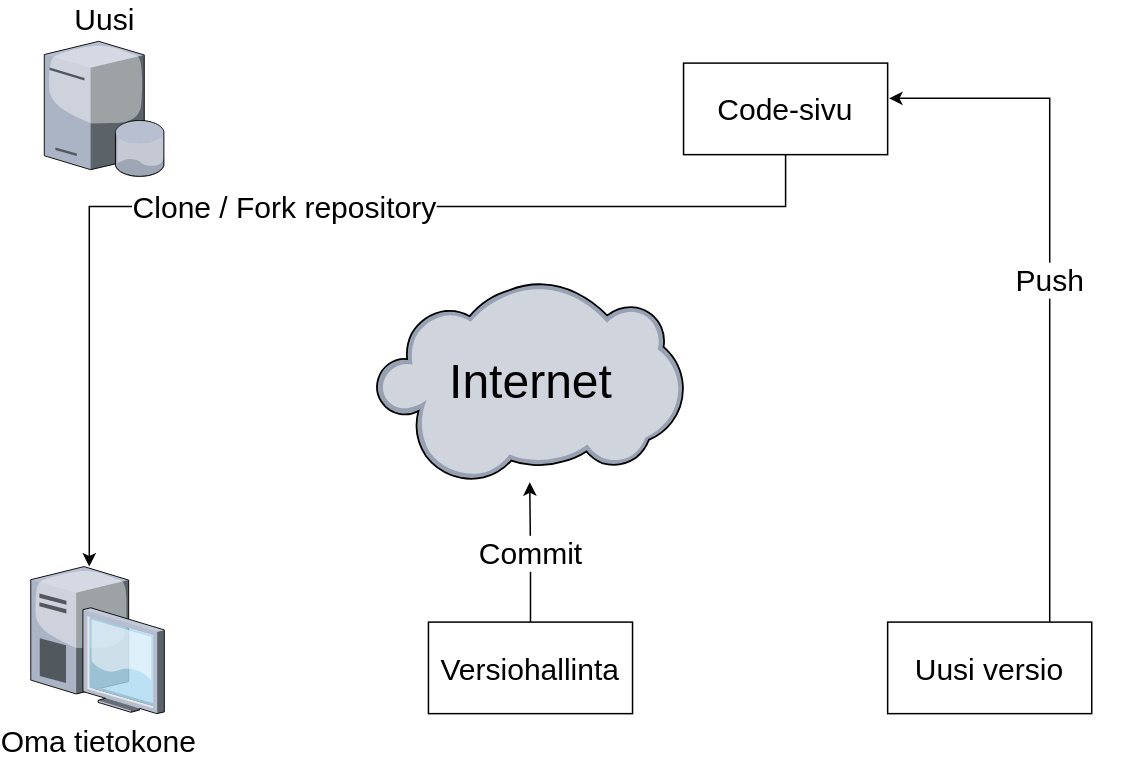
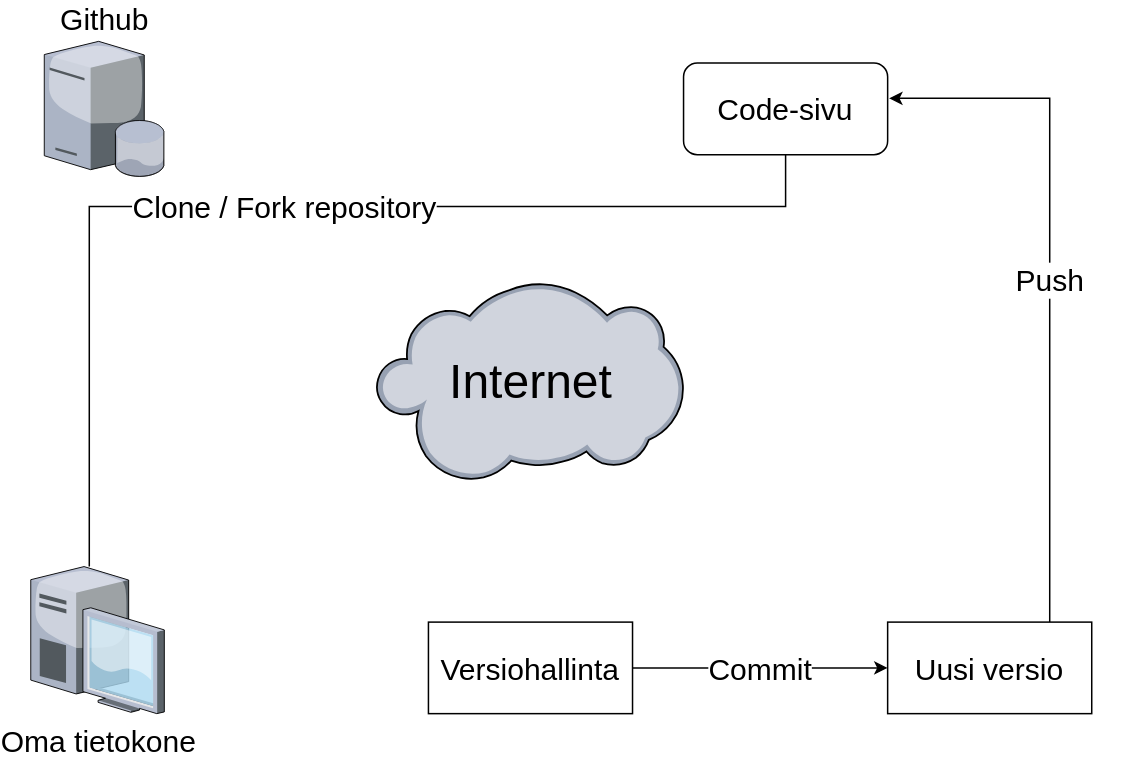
node "Uusi": label "Uusi" -> "Github"
node "Code-sivu": shape rectangle -> rounded rectangle
edge "Code-sivu" -> "Oma tietokone": arrowhead classic -> none
edge "Versiohallinta" -> "Internet": now "Versiohallinta" -> "Uusi versio"
